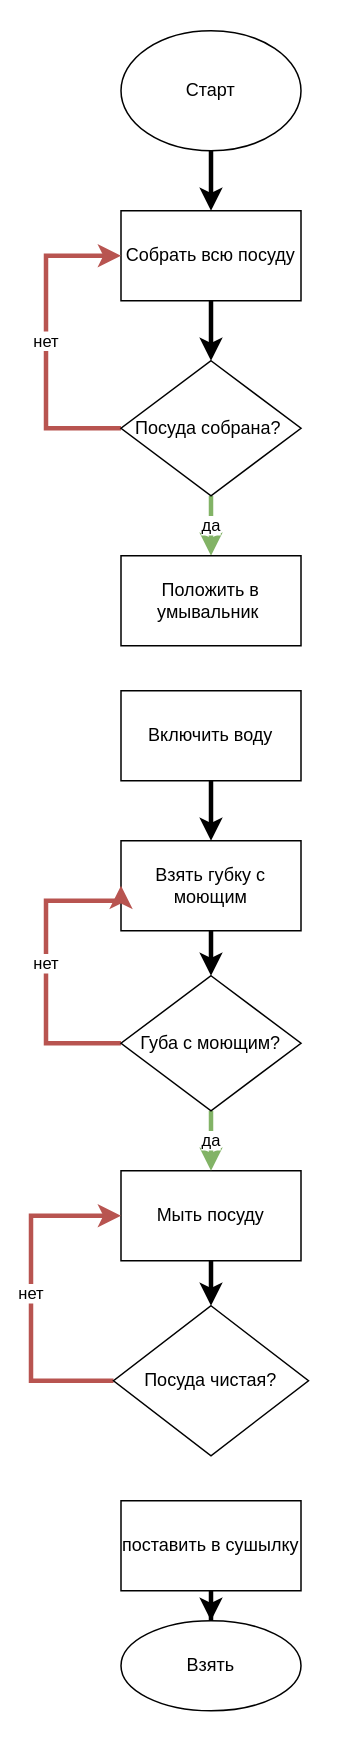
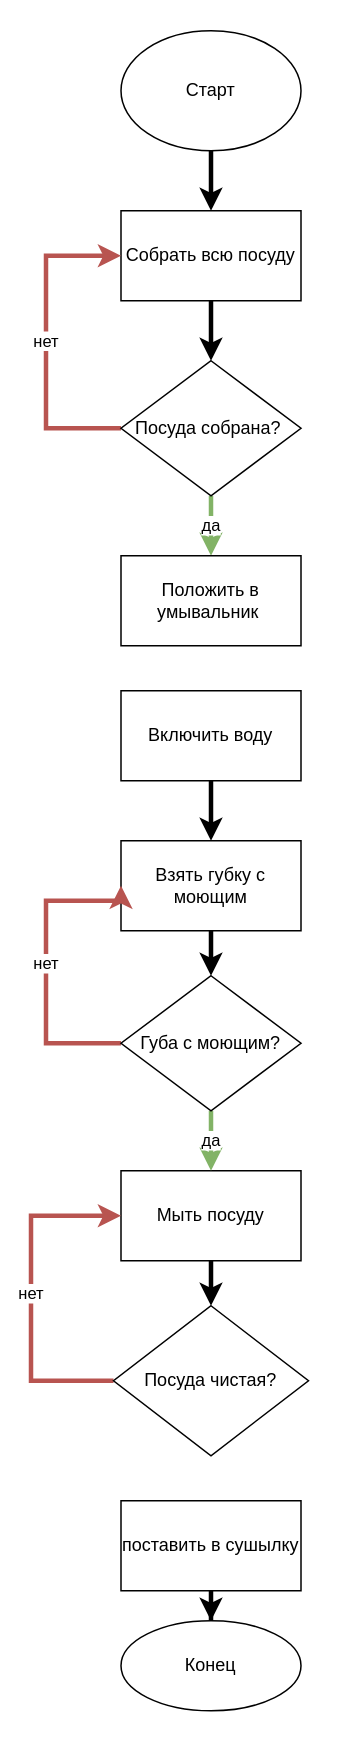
node "Взять": label "Взять" -> "Конец"
